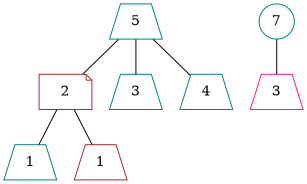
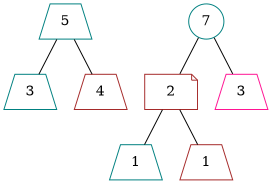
edge "5" -- "2": now "7" -- "2"
node "4": color teal -> brown
